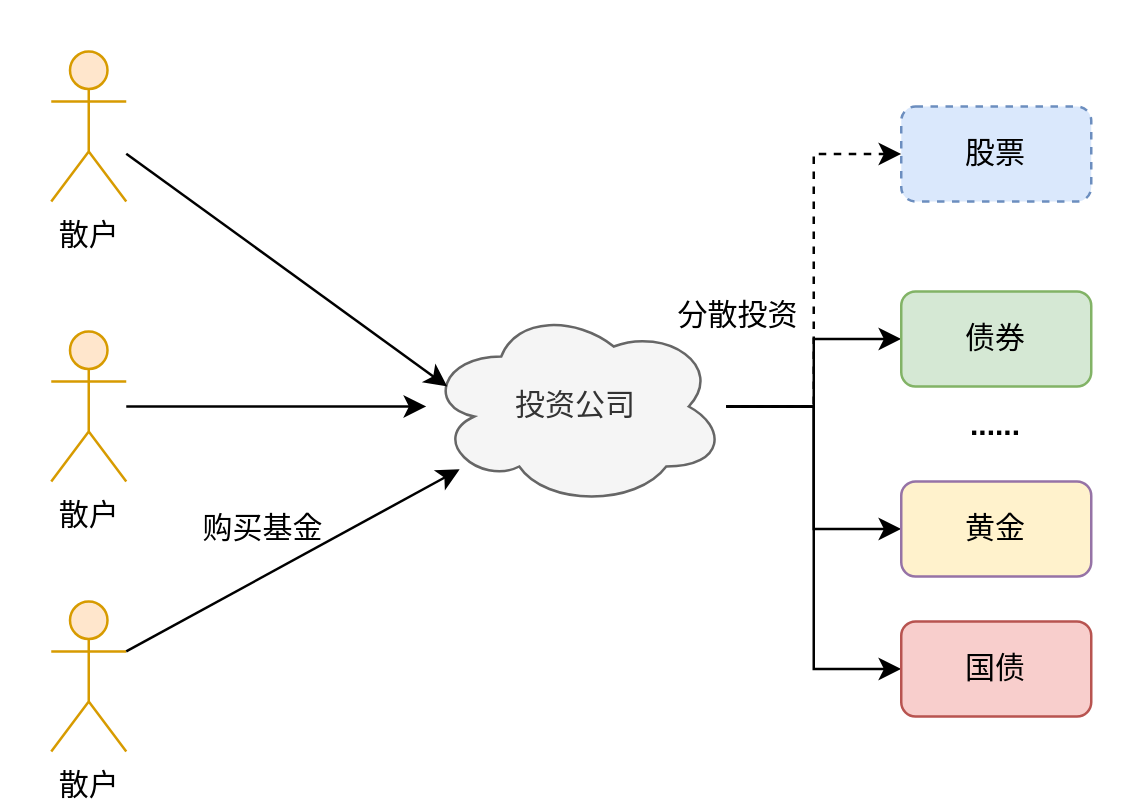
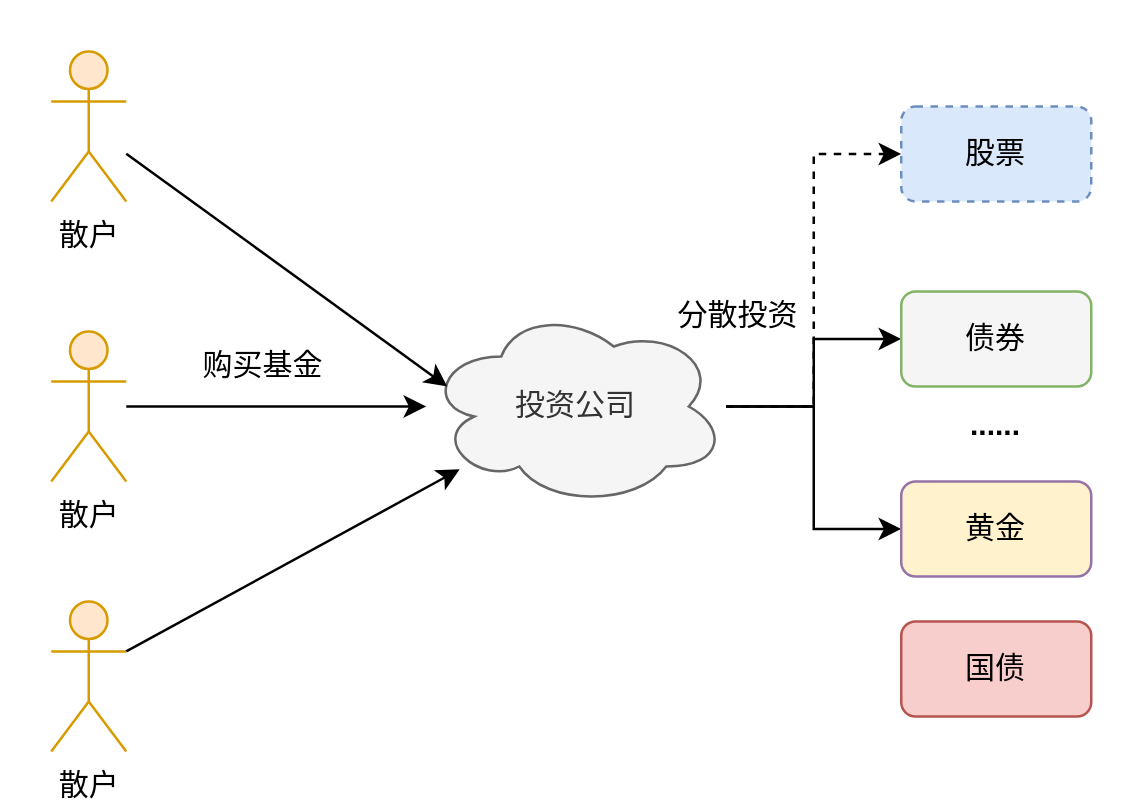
node "债券": fillcolor #d5e8d4 -> #f5f5f5
node "购买基金": moved (264, 529) -> (264, 366)
edge "投资公司" -> "国债": removed
